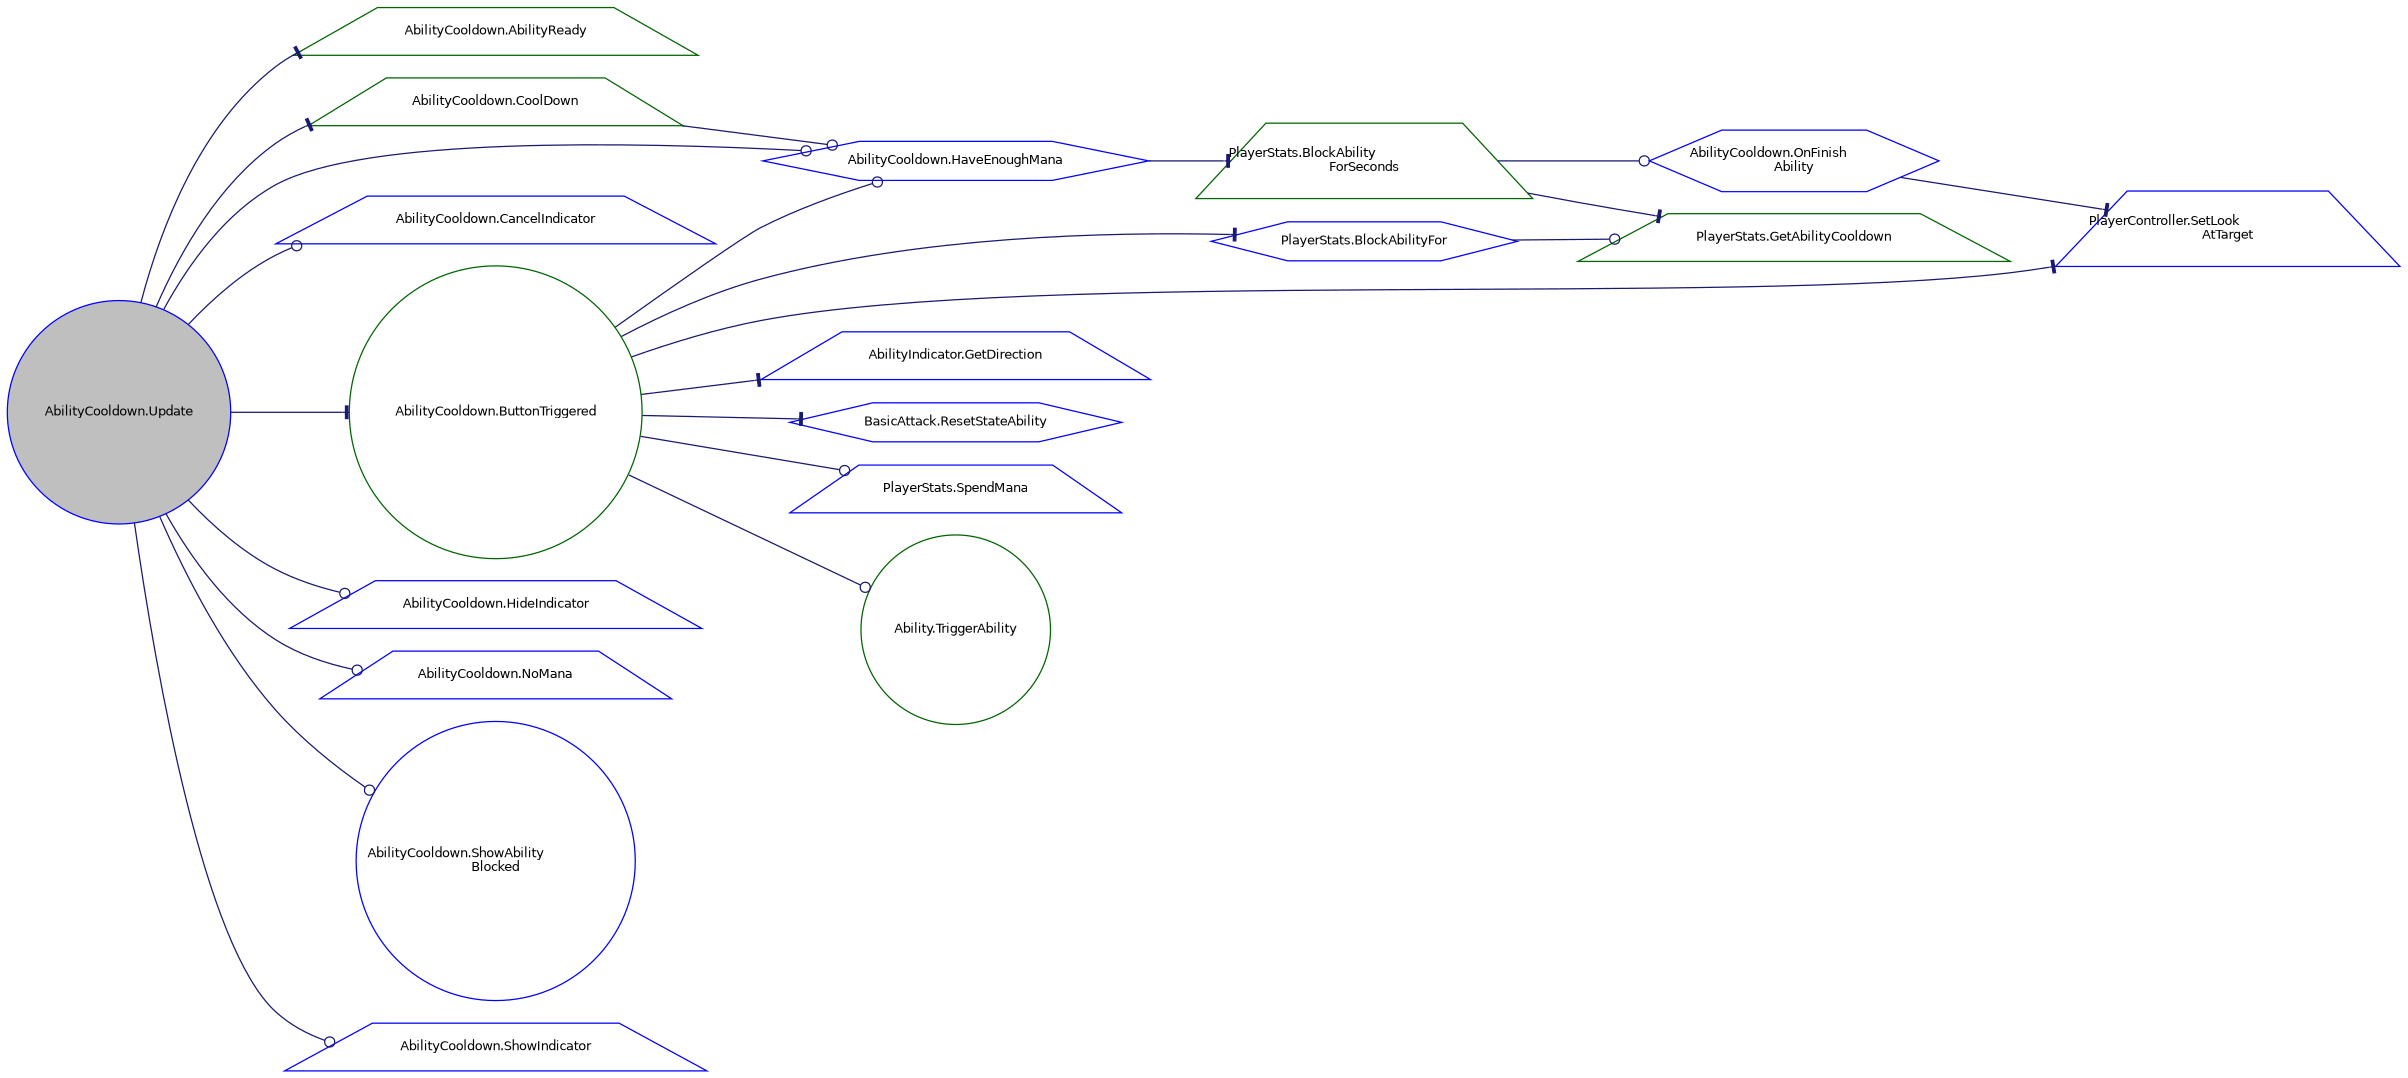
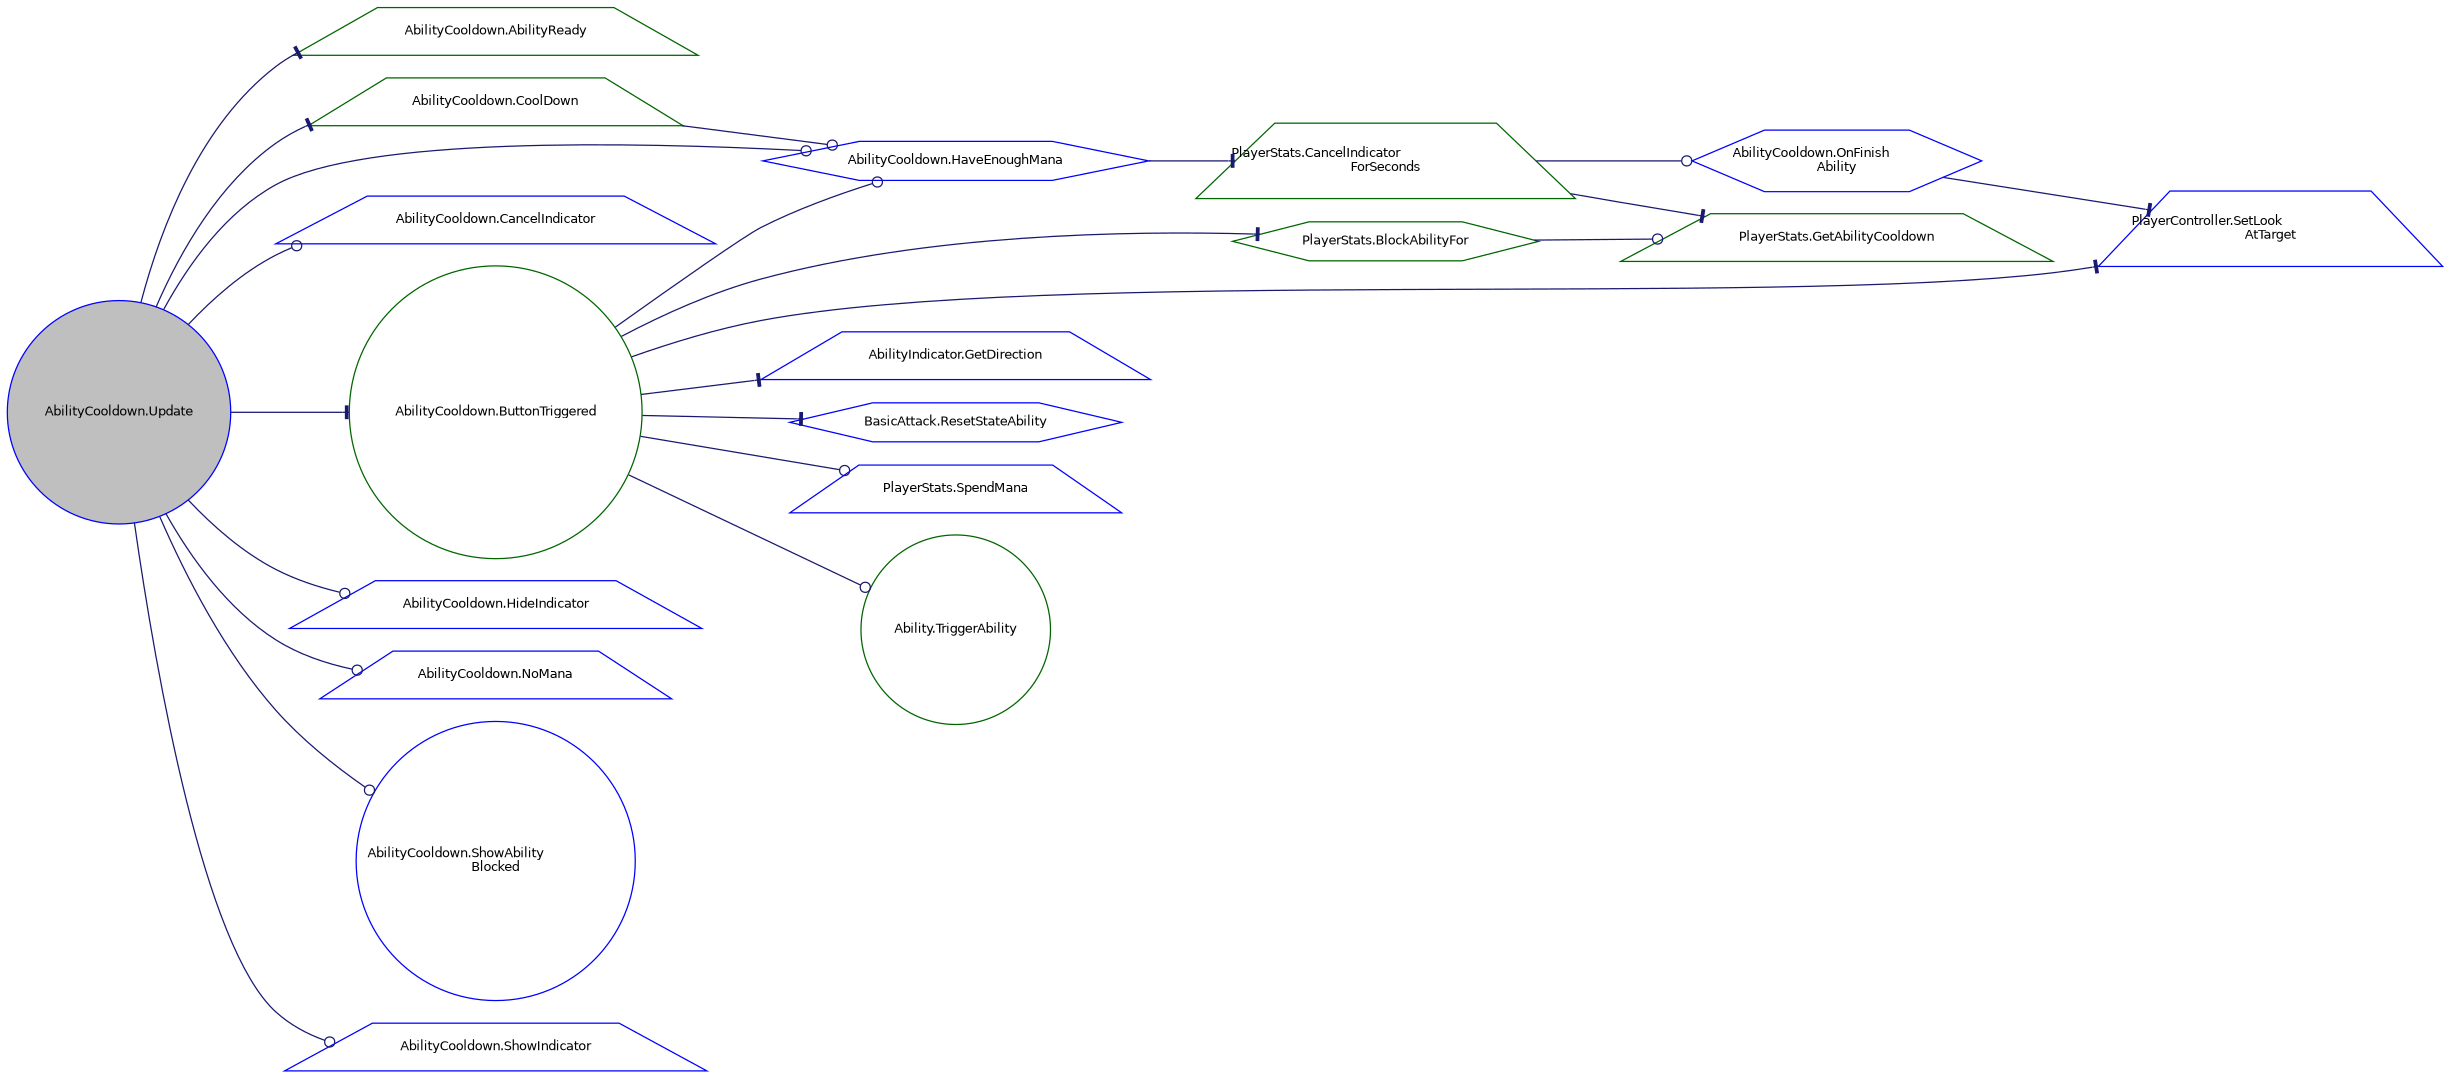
node "PlayerStats.BlockAbility ForSeconds": label "PlayerStats.BlockAbility ForSeconds" -> "PlayerStats.CancelIndicator ForSeconds"
node "PlayerStats.BlockAbilityFor": color blue -> darkgreen
